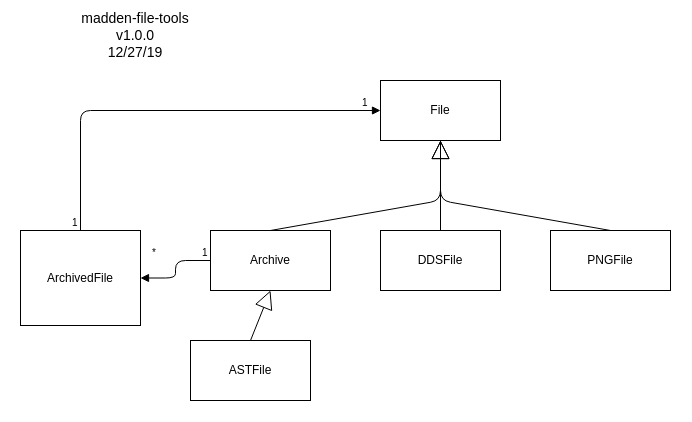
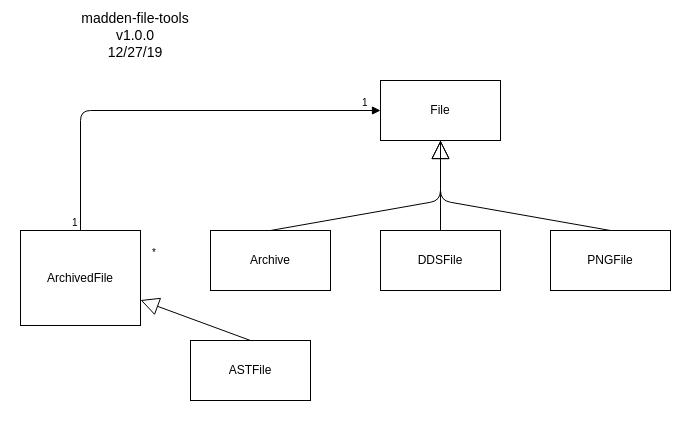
edge "Archive" -> "ArchivedFile": removed, label "1"
edge "ASTFile" -> "Archive": now "ASTFile" -> "ArchivedFile"
